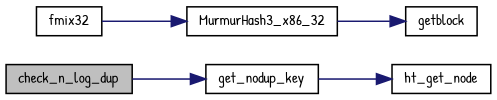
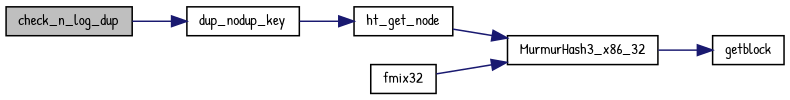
edge "ht_get_node" -> "MurmurHash3_x86_32": added
node "get_nodup_key": label "get_nodup_key" -> "dup_nodup_key"
